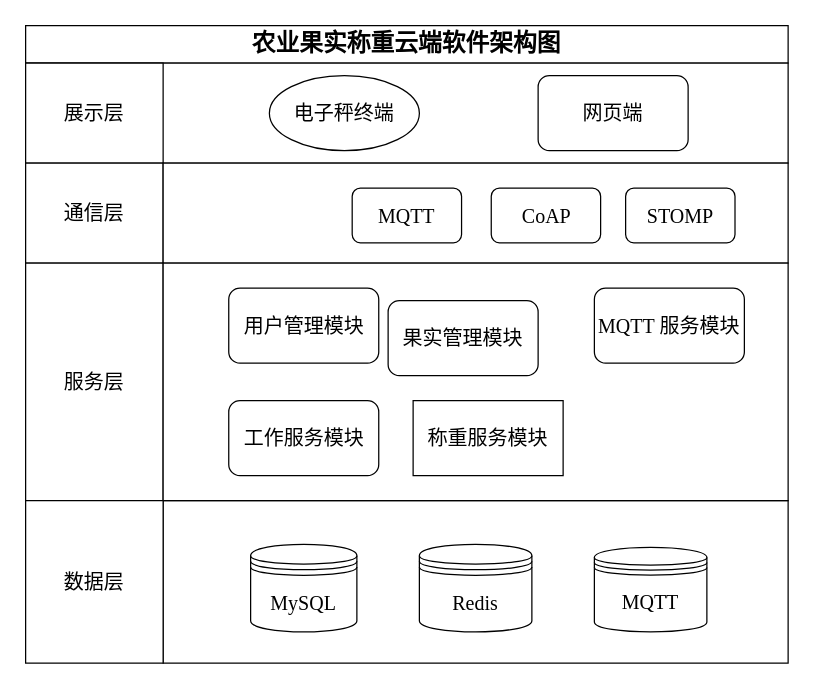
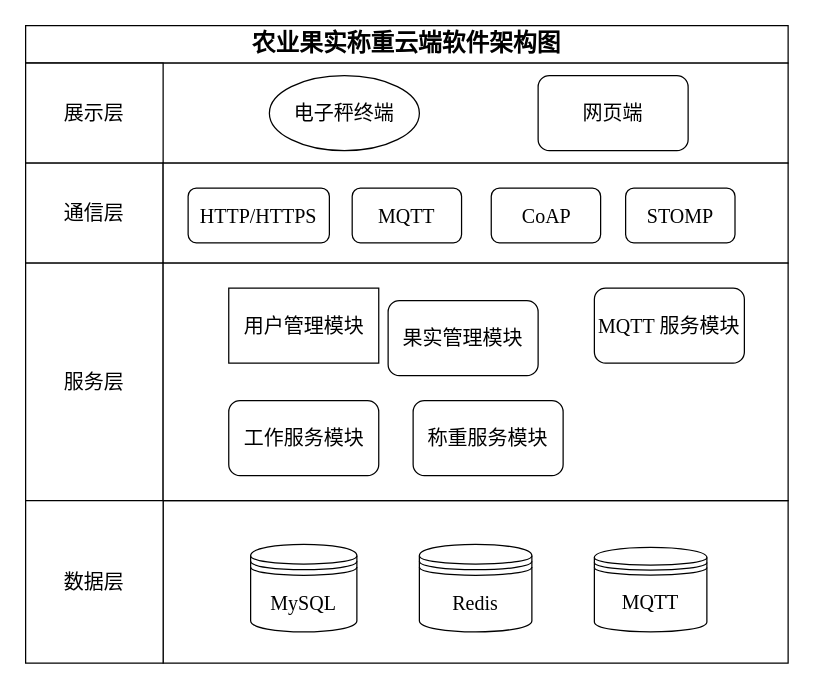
node "HTTP/HTTPS": added
node "用户管理模块": shape rounded rectangle -> rectangle
node "称重服务模块": shape rectangle -> rounded rectangle
